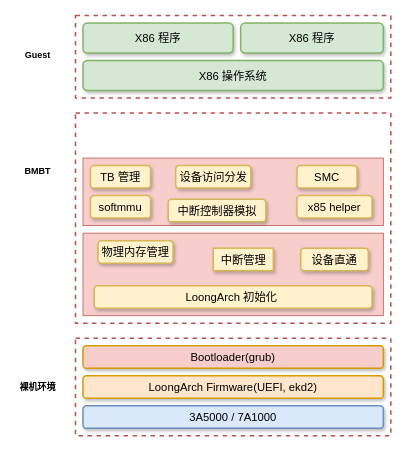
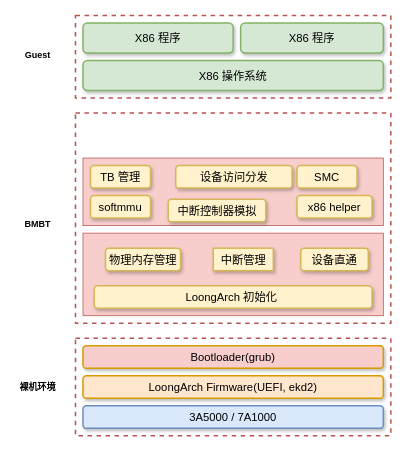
node "BMBT": moved (38, 171) -> (38, 224)
node "设备访问分发": size 75x23 -> 116x23
node "x85 helper": label "x85 helper" -> "x86 helper"
node "物理内存管理": moved (135, 252) -> (143, 259)
